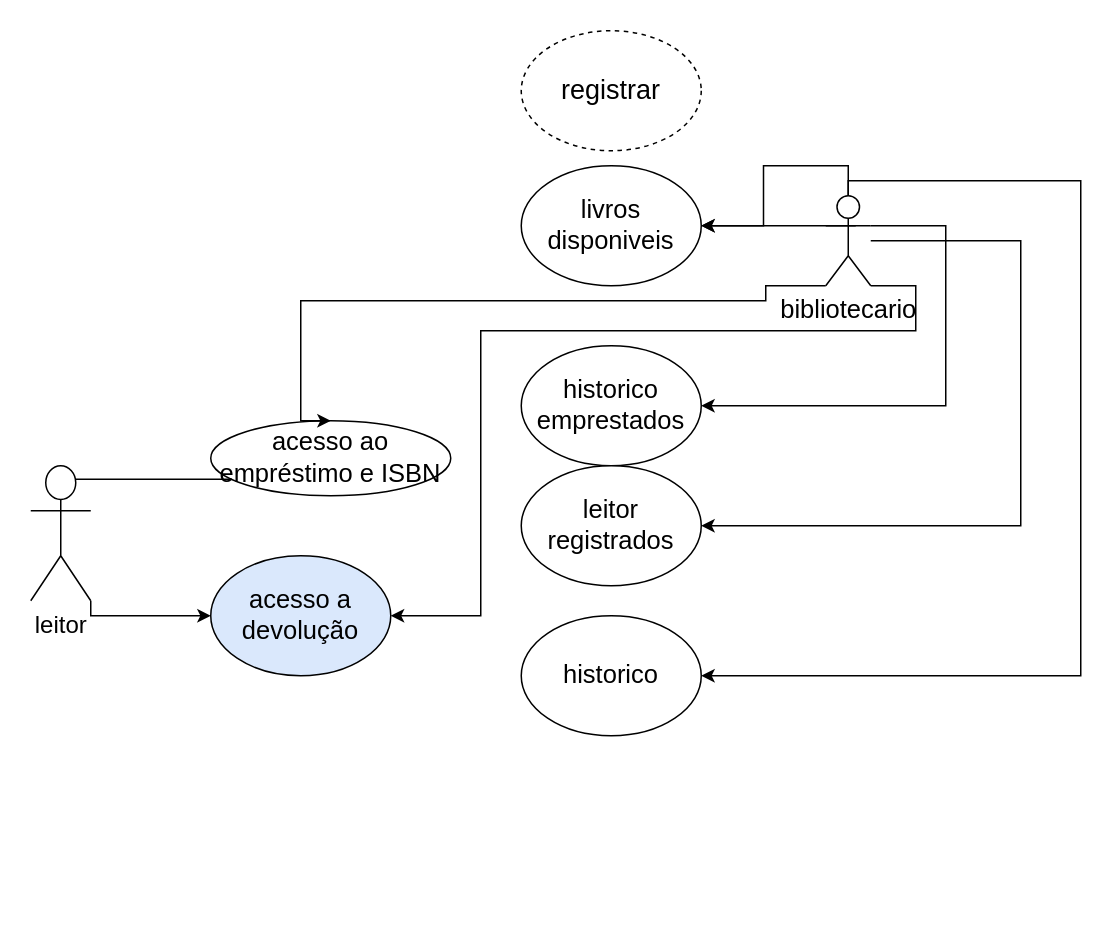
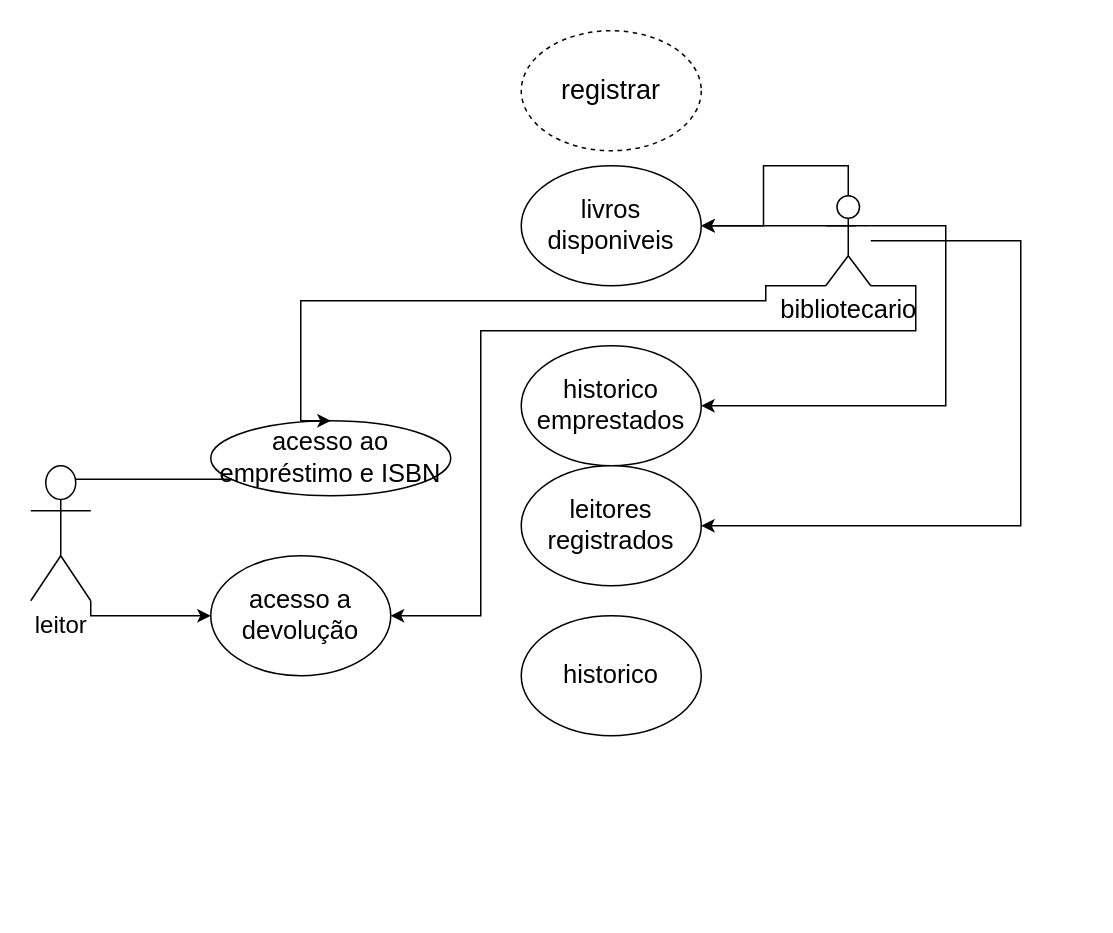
edge "bibliotecario" -> "historico": removed
node "leitor registrados": label "leitor registrados" -> "leitores registrados"
node "acesso a devolução": fillcolor #dae8fc -> #ffffff
